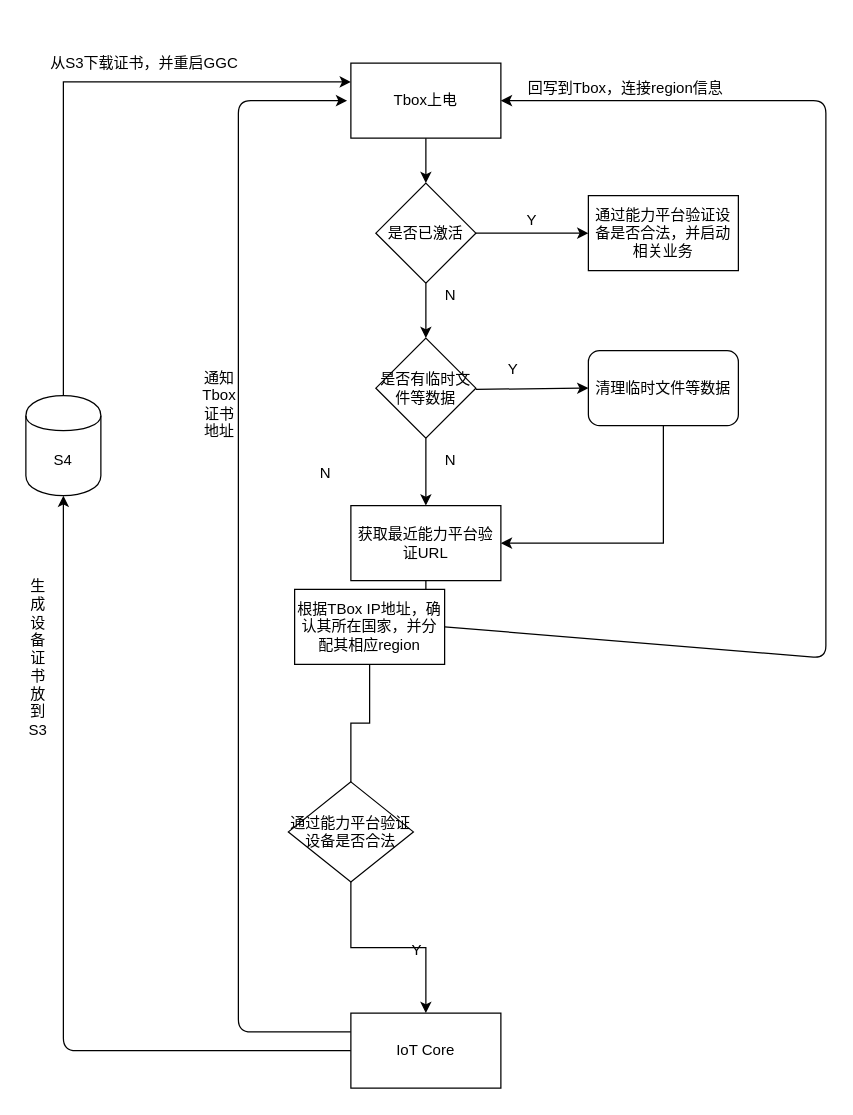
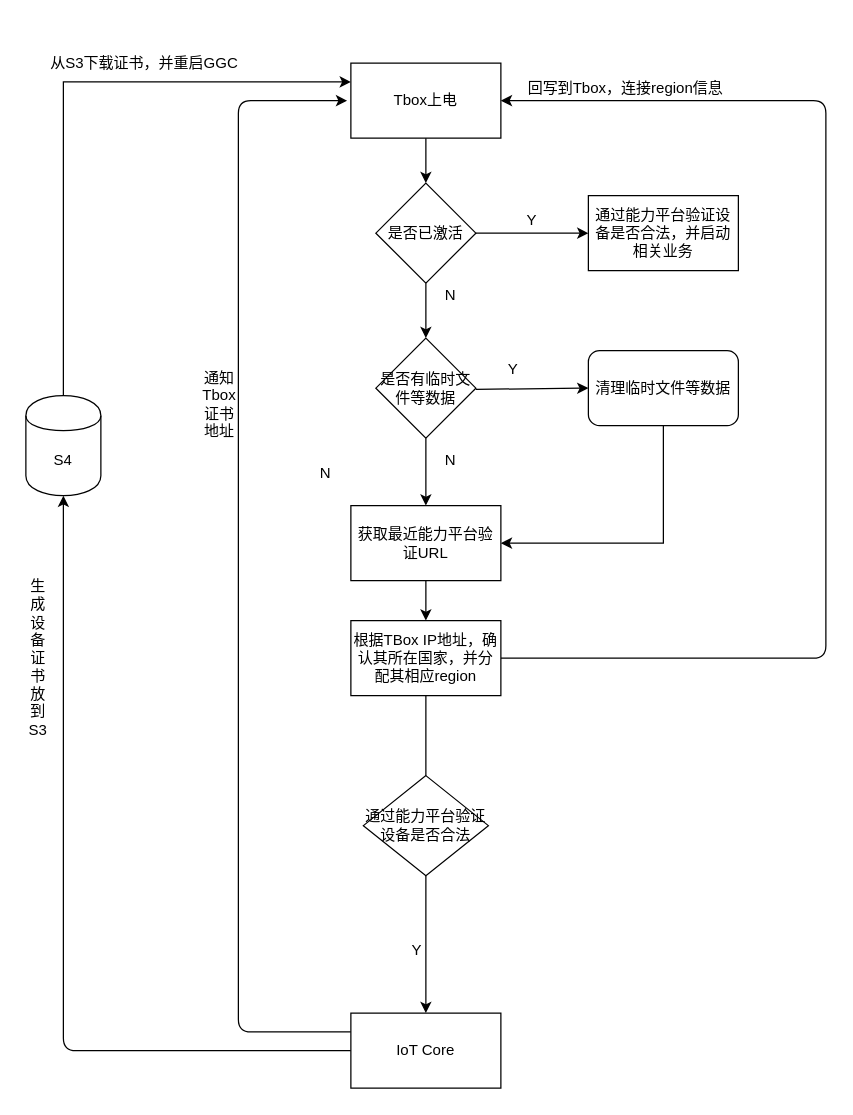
node "根据TBox IP地址，确认其所在国家，并分配其相应region": moved (369, 627) -> (426, 658)
node "通过能力平台验证设备是否合法": moved (351, 832) -> (426, 826)
